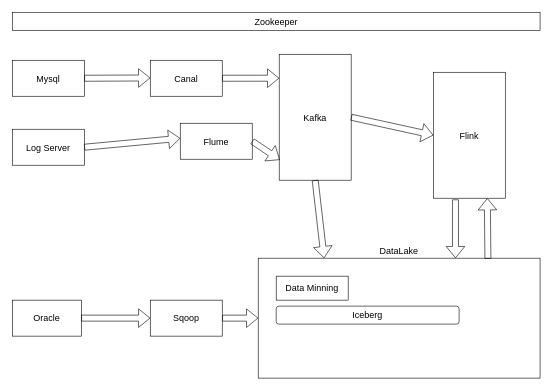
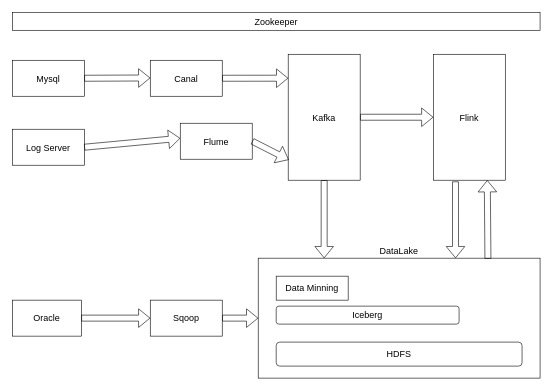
node "Kafka": moved (315, 117) -> (324, 117)
node "Flink": moved (470, 135) -> (470, 117)
node "HDFS": added
